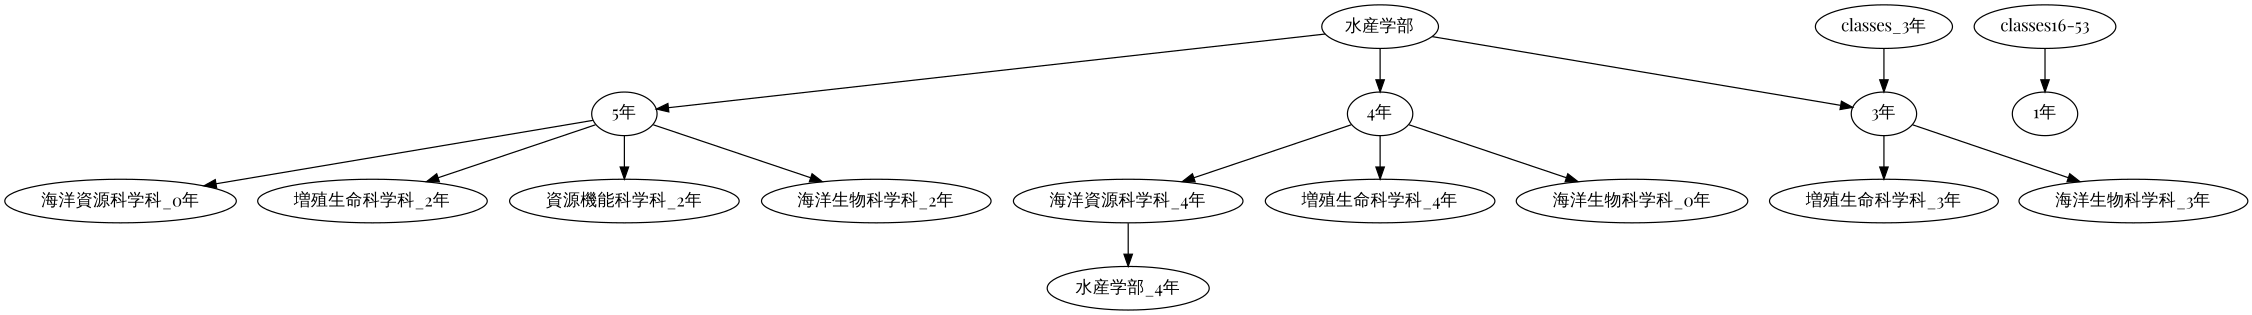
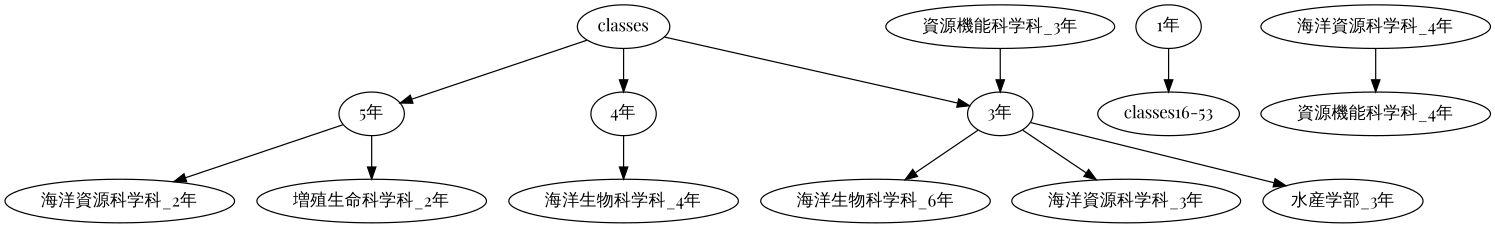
node "水産学部": label "水産学部" -> "classes"
node "classes_3年": label "classes_3年" -> "資源機能科学科_3年"
edge "classes16-53" -> "1年": reversed
edge "4年" -> "海洋資源科学科_4年": removed
node "海洋資源科学科_0年": label "海洋資源科学科_0年" -> "海洋資源科学科_2年"
node "資源機能科学科_2年": removed
node "海洋生物科学科_2年": removed
node "海洋資源科学科_3年": added
node "増殖生命科学科_4年": removed
node "海洋生物科学科_0年": label "海洋生物科学科_0年" -> "海洋生物科学科_4年"
node "増殖生命科学科_3年": label "増殖生命科学科_3年" -> "水産学部_3年"
node "海洋生物科学科_3年": label "海洋生物科学科_3年" -> "海洋生物科学科_6年"
node "水産学部_4年": label "水産学部_4年" -> "資源機能科学科_4年"
